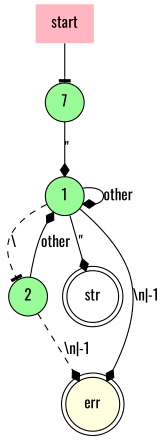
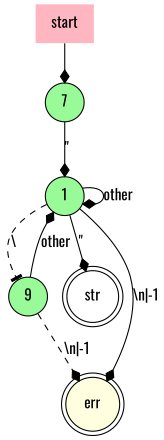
edge "start" -> "7": arrowhead tee -> diamond
node "2": label "2" -> "9"
